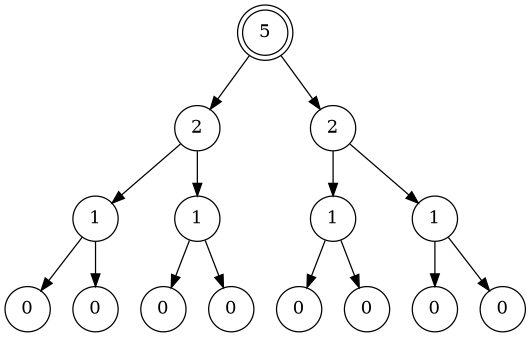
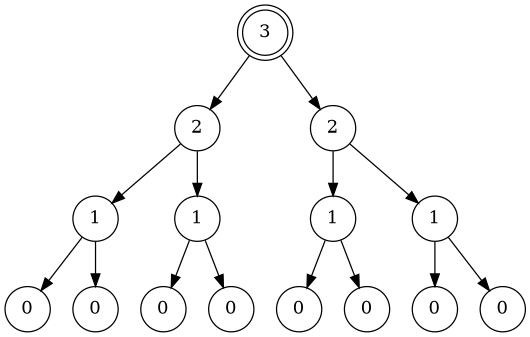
node "5": label "5" -> "3"
